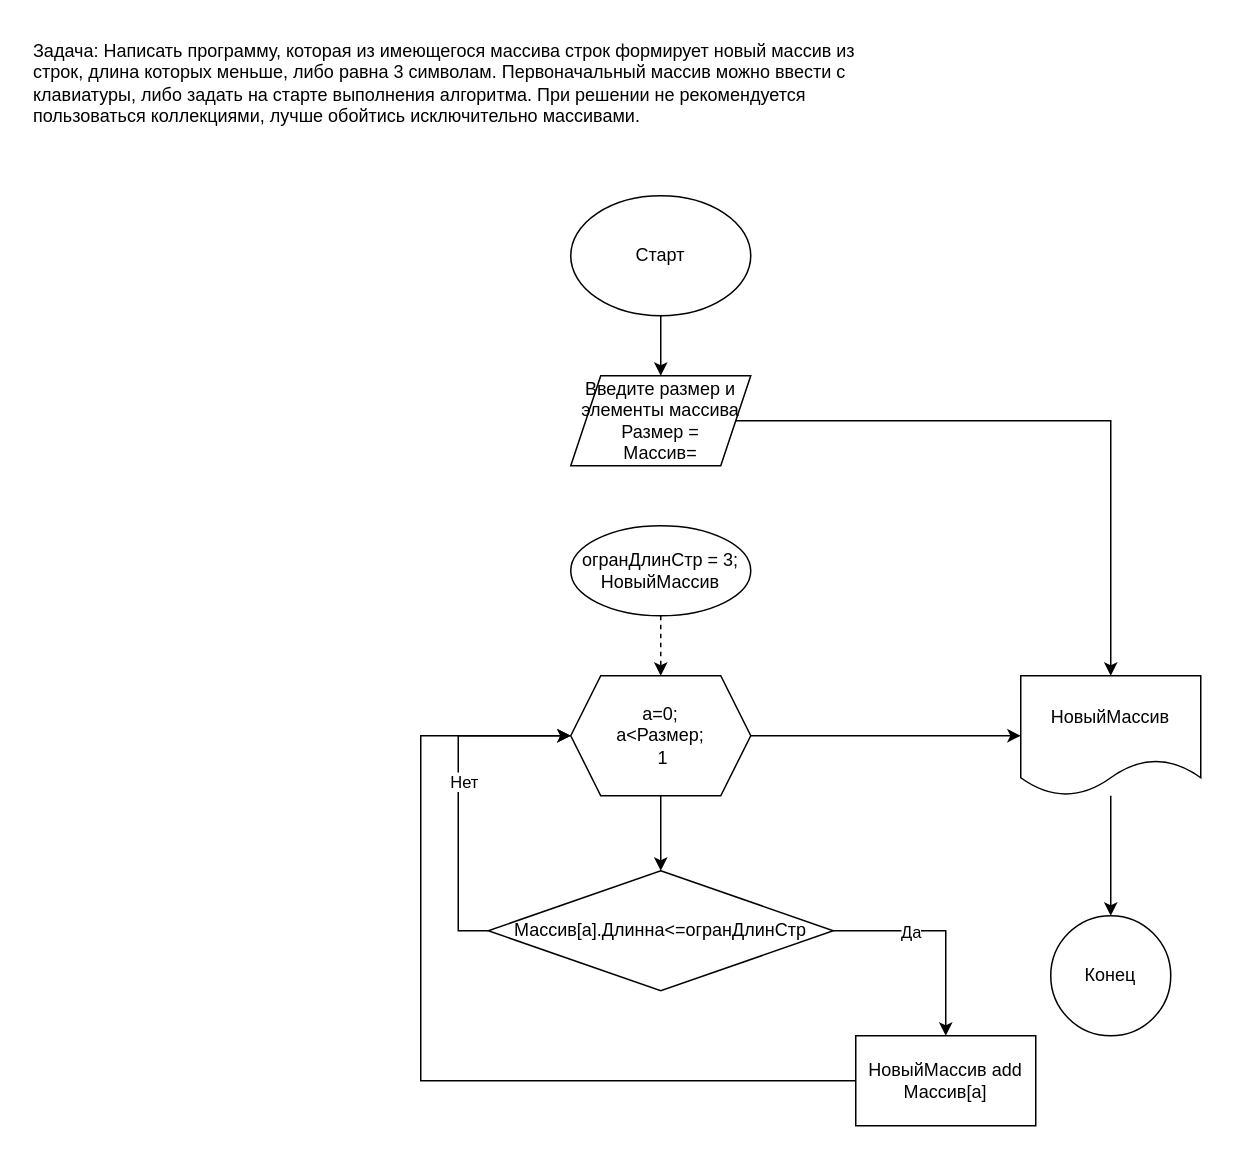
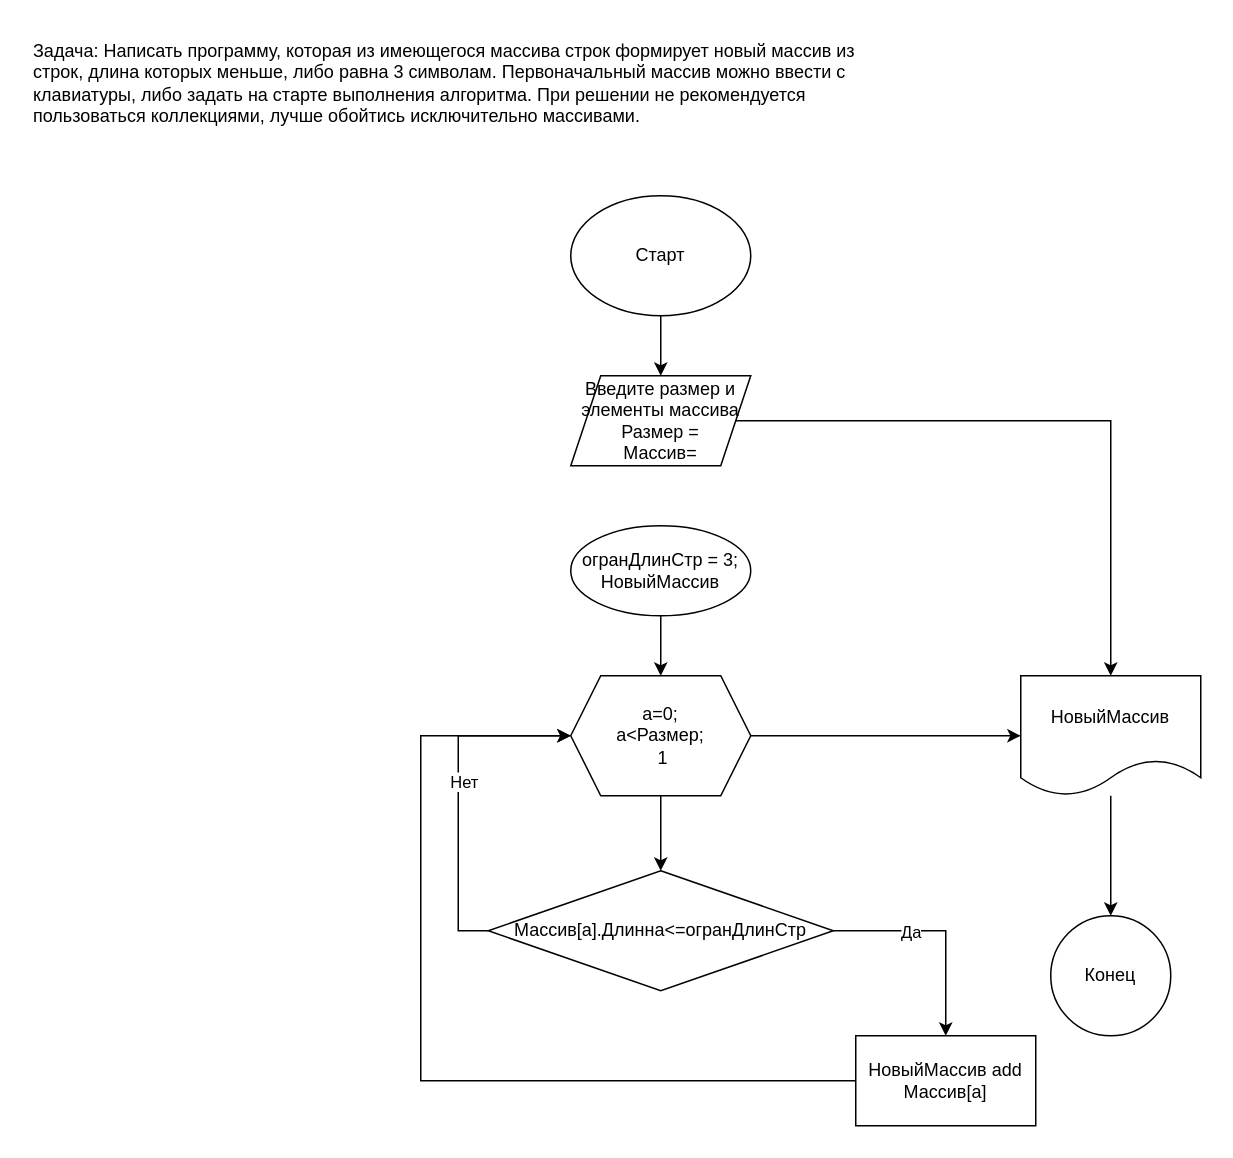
edge "огранДлинСтр = 3; НовыйМассив" -> "а=0; а<Размер; 1": style dashed -> solid
